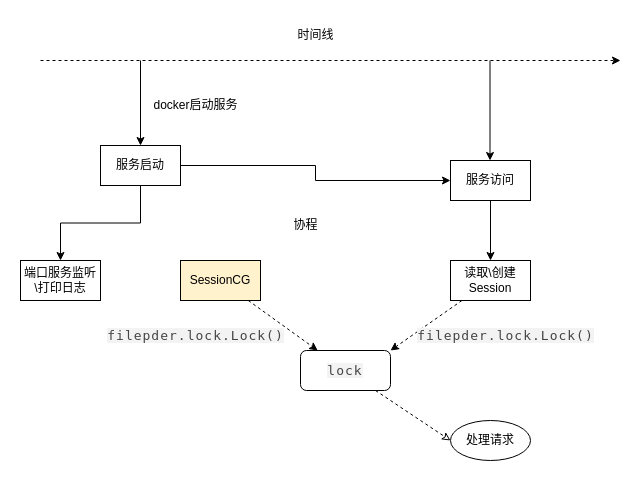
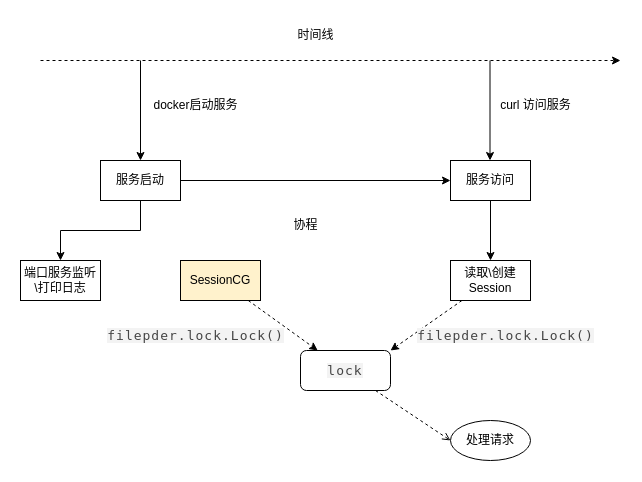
node "curl 访问服务": added
node "服务启动": moved (141, 166) -> (141, 181)
edge "lock" -> "处理请求": arrowhead classic -> open
